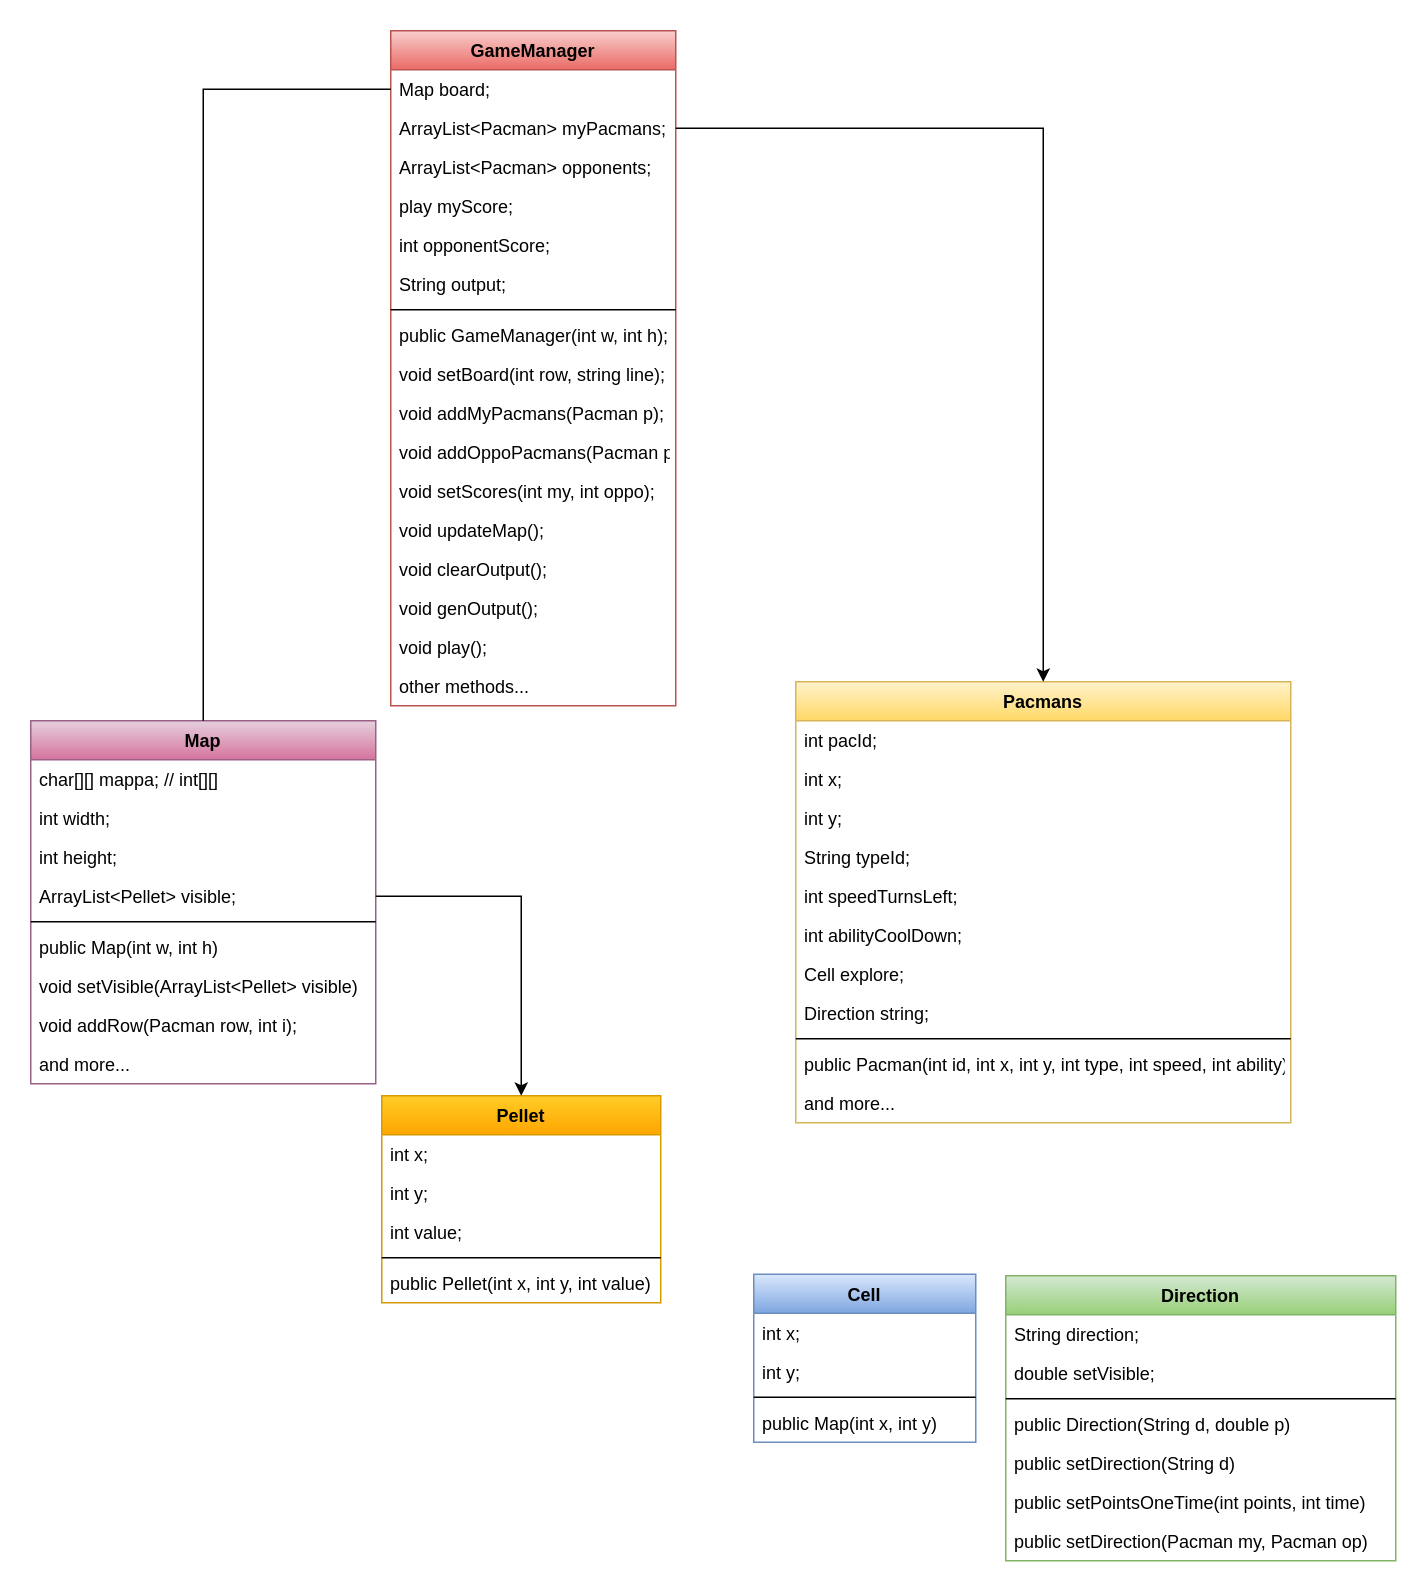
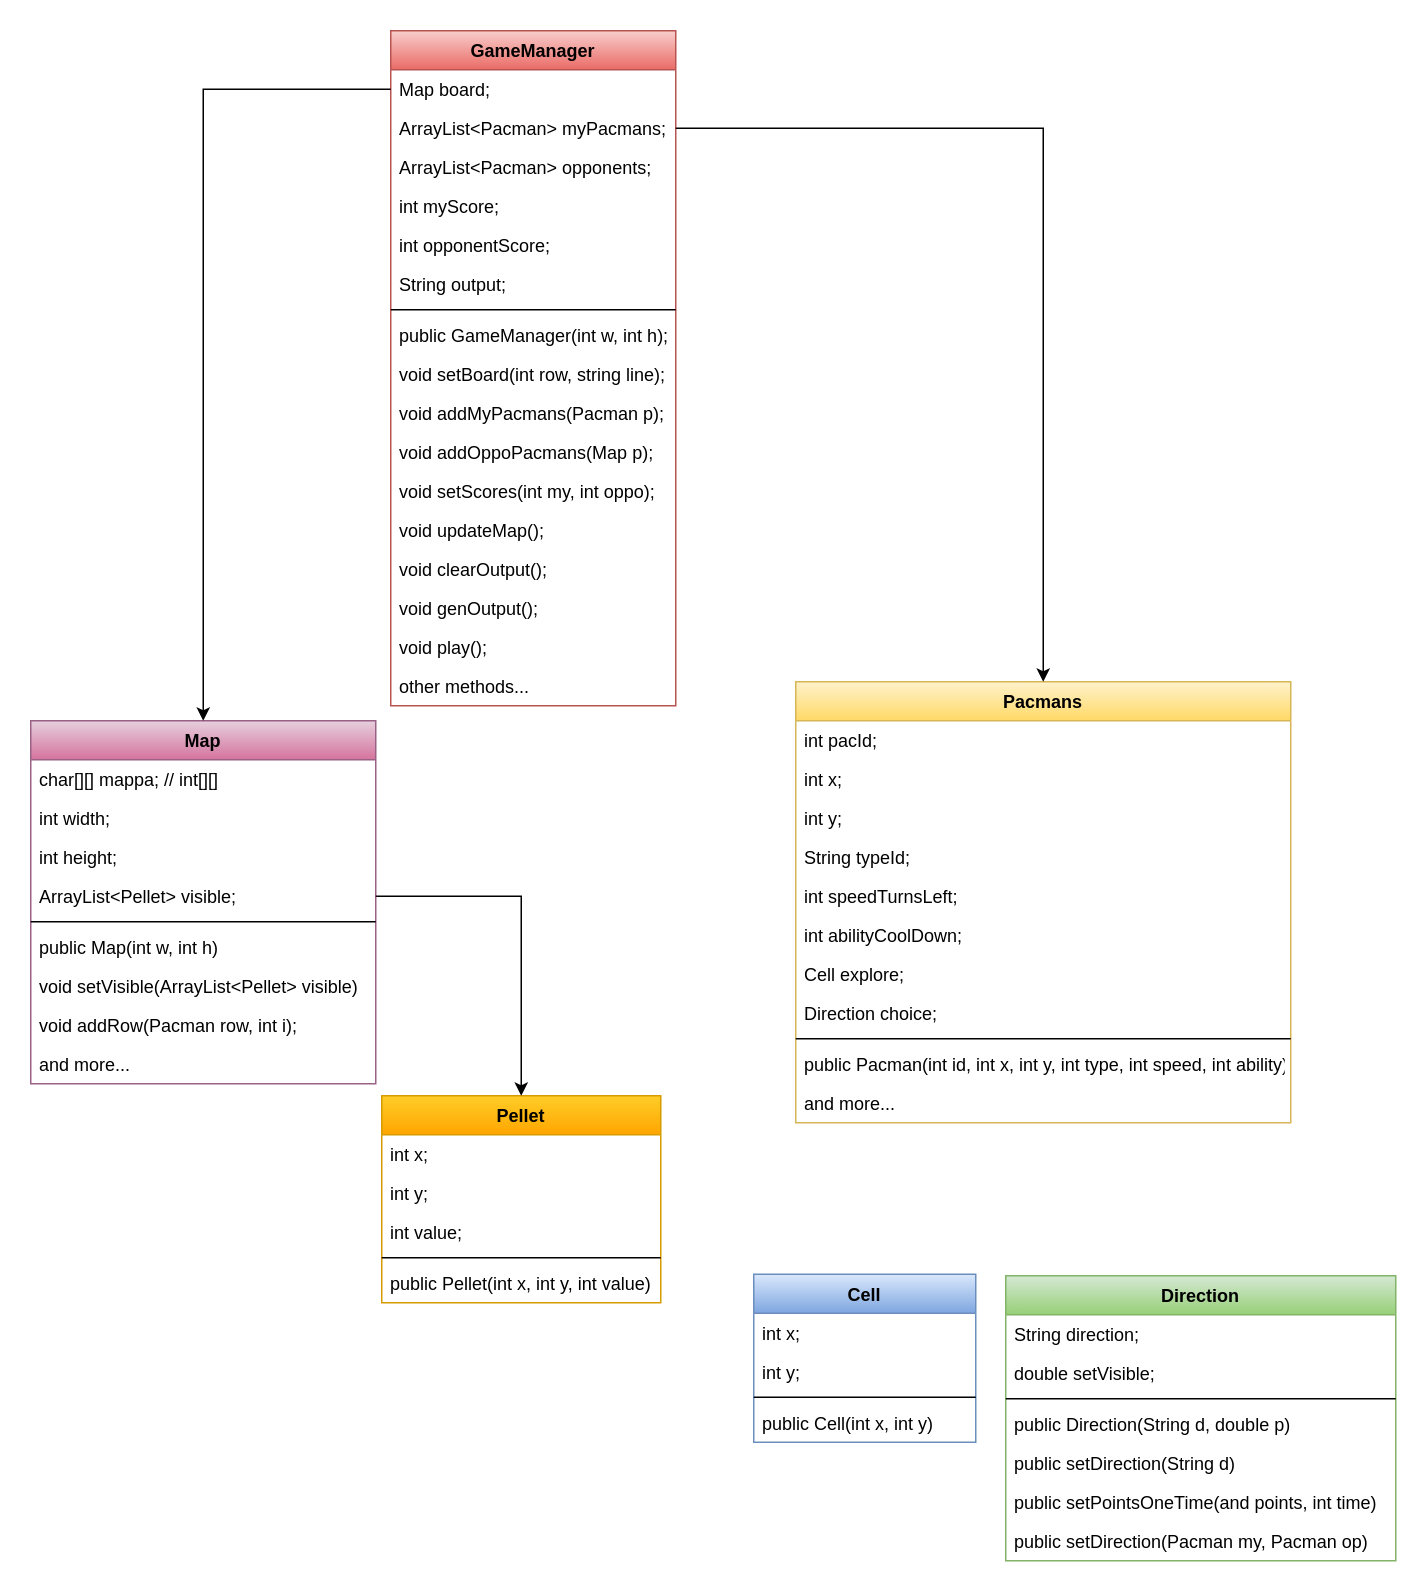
node "play myScore;": label "play myScore;" -> "int myScore;"
node "void addOppoPacmans(Pacman p);": label "void addOppoPacmans(Pacman p);" -> "void addOppoPacmans(Map p);"
edge "Map board;" -- "Map": arrowhead none -> classic
node "Direction string;": label "Direction string;" -> "Direction choice;"
node "public Map(int x, int y)": label "public Map(int x, int y)" -> "public Cell(int x, int y)"
node "public setPointsOneTime(int points, int time)": label "public setPointsOneTime(int points, int time)" -> "public setPointsOneTime(and points, int time)"
